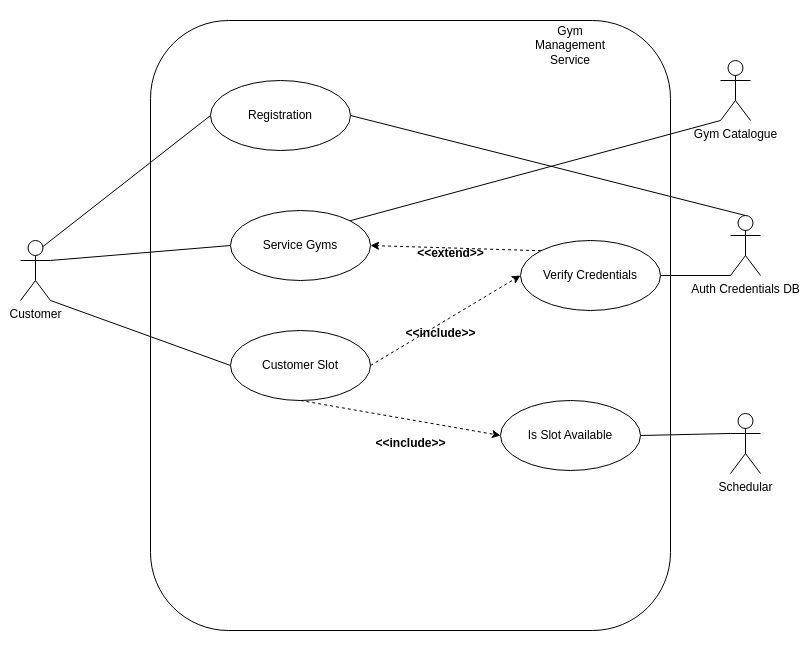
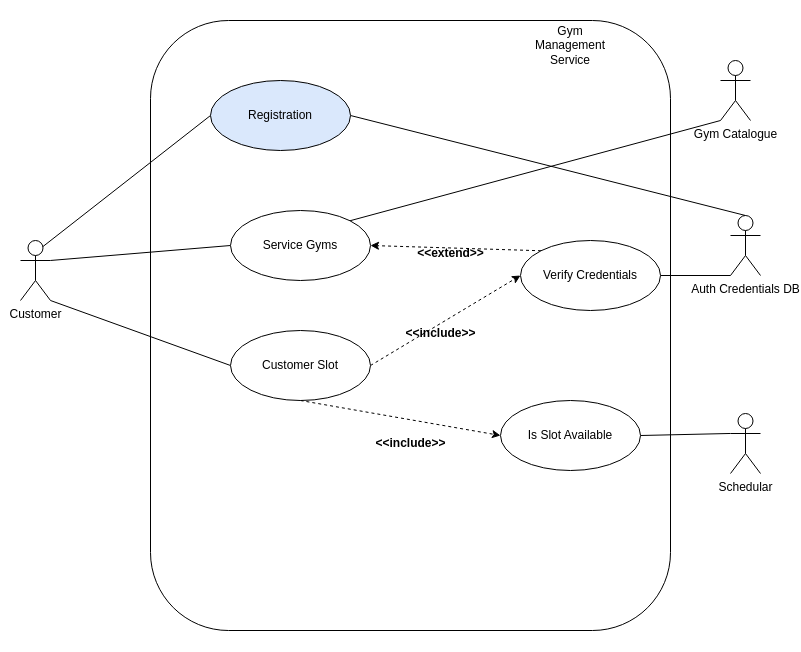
node "Registration": fillcolor #ffffff -> #dae8fc
